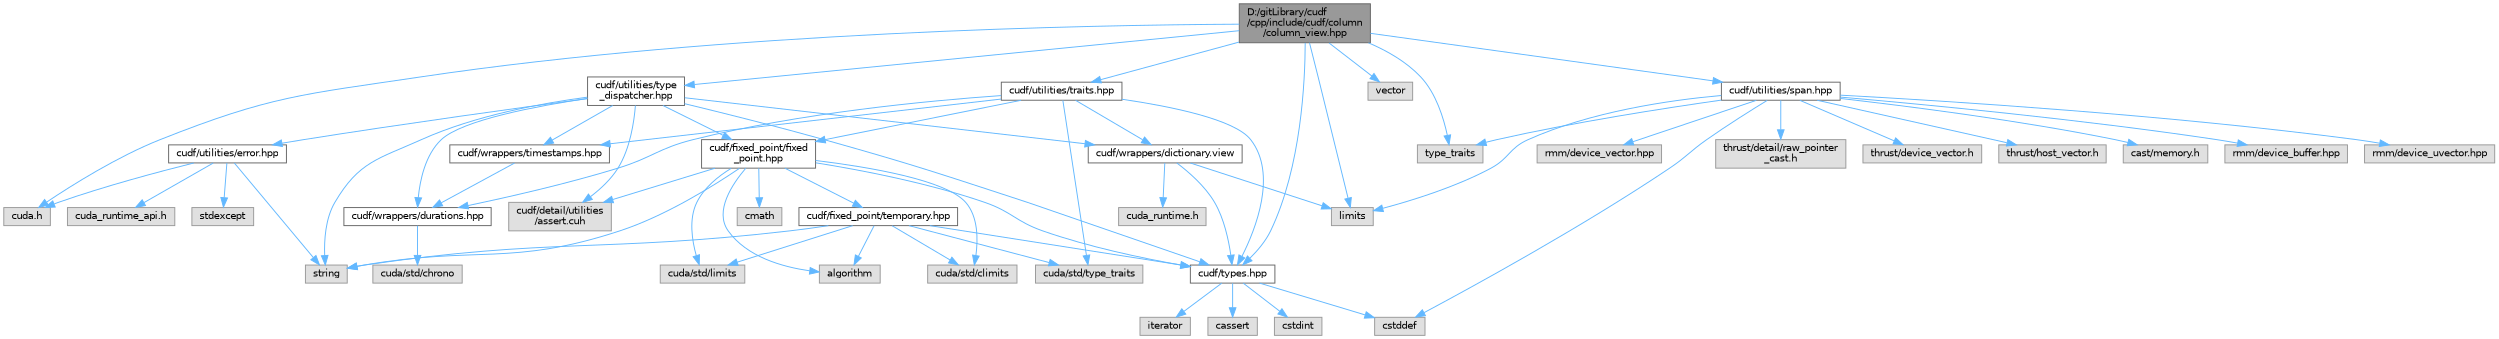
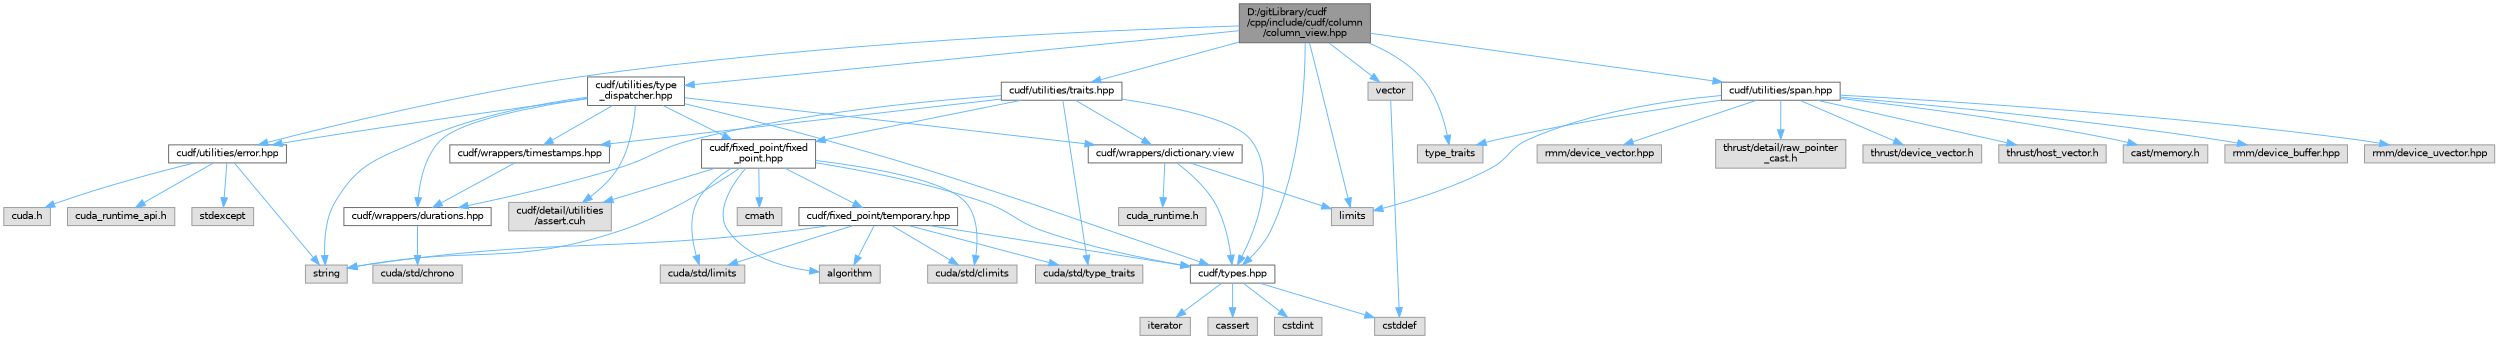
edge "D:/gitLibrary/cudf /cpp/include/cudf/column /column_view.hpp" -> "cuda.h": now "D:/gitLibrary/cudf /cpp/include/cudf/column /column_view.hpp" -> "cudf/utilities/error.hpp"
edge "cudf/utilities/span.hpp" -> "cstddef": now "vector" -> "cstddef"
